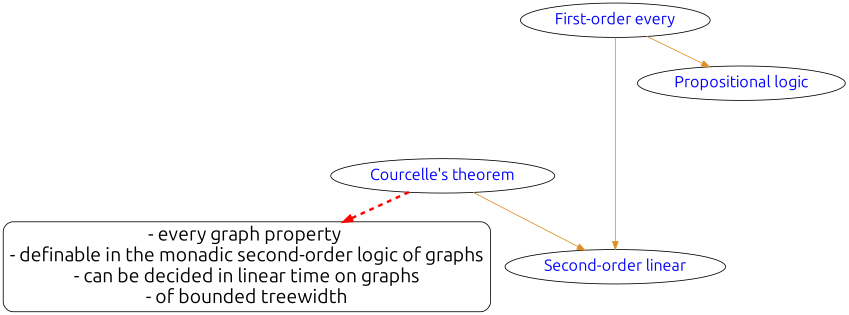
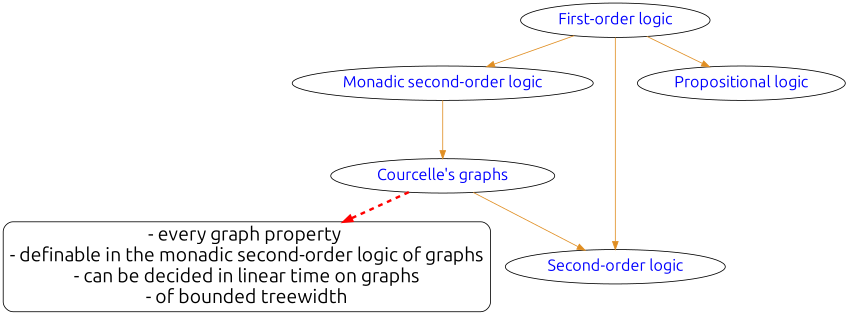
node "First-order every": label "First-order every" -> "First-order logic"
node "Monadic second-order logic": added
node "Courcelle's theorem": label "Courcelle's theorem" -> "Courcelle's graphs"
node "Second-order linear": label "Second-order linear" -> "Second-order logic"
